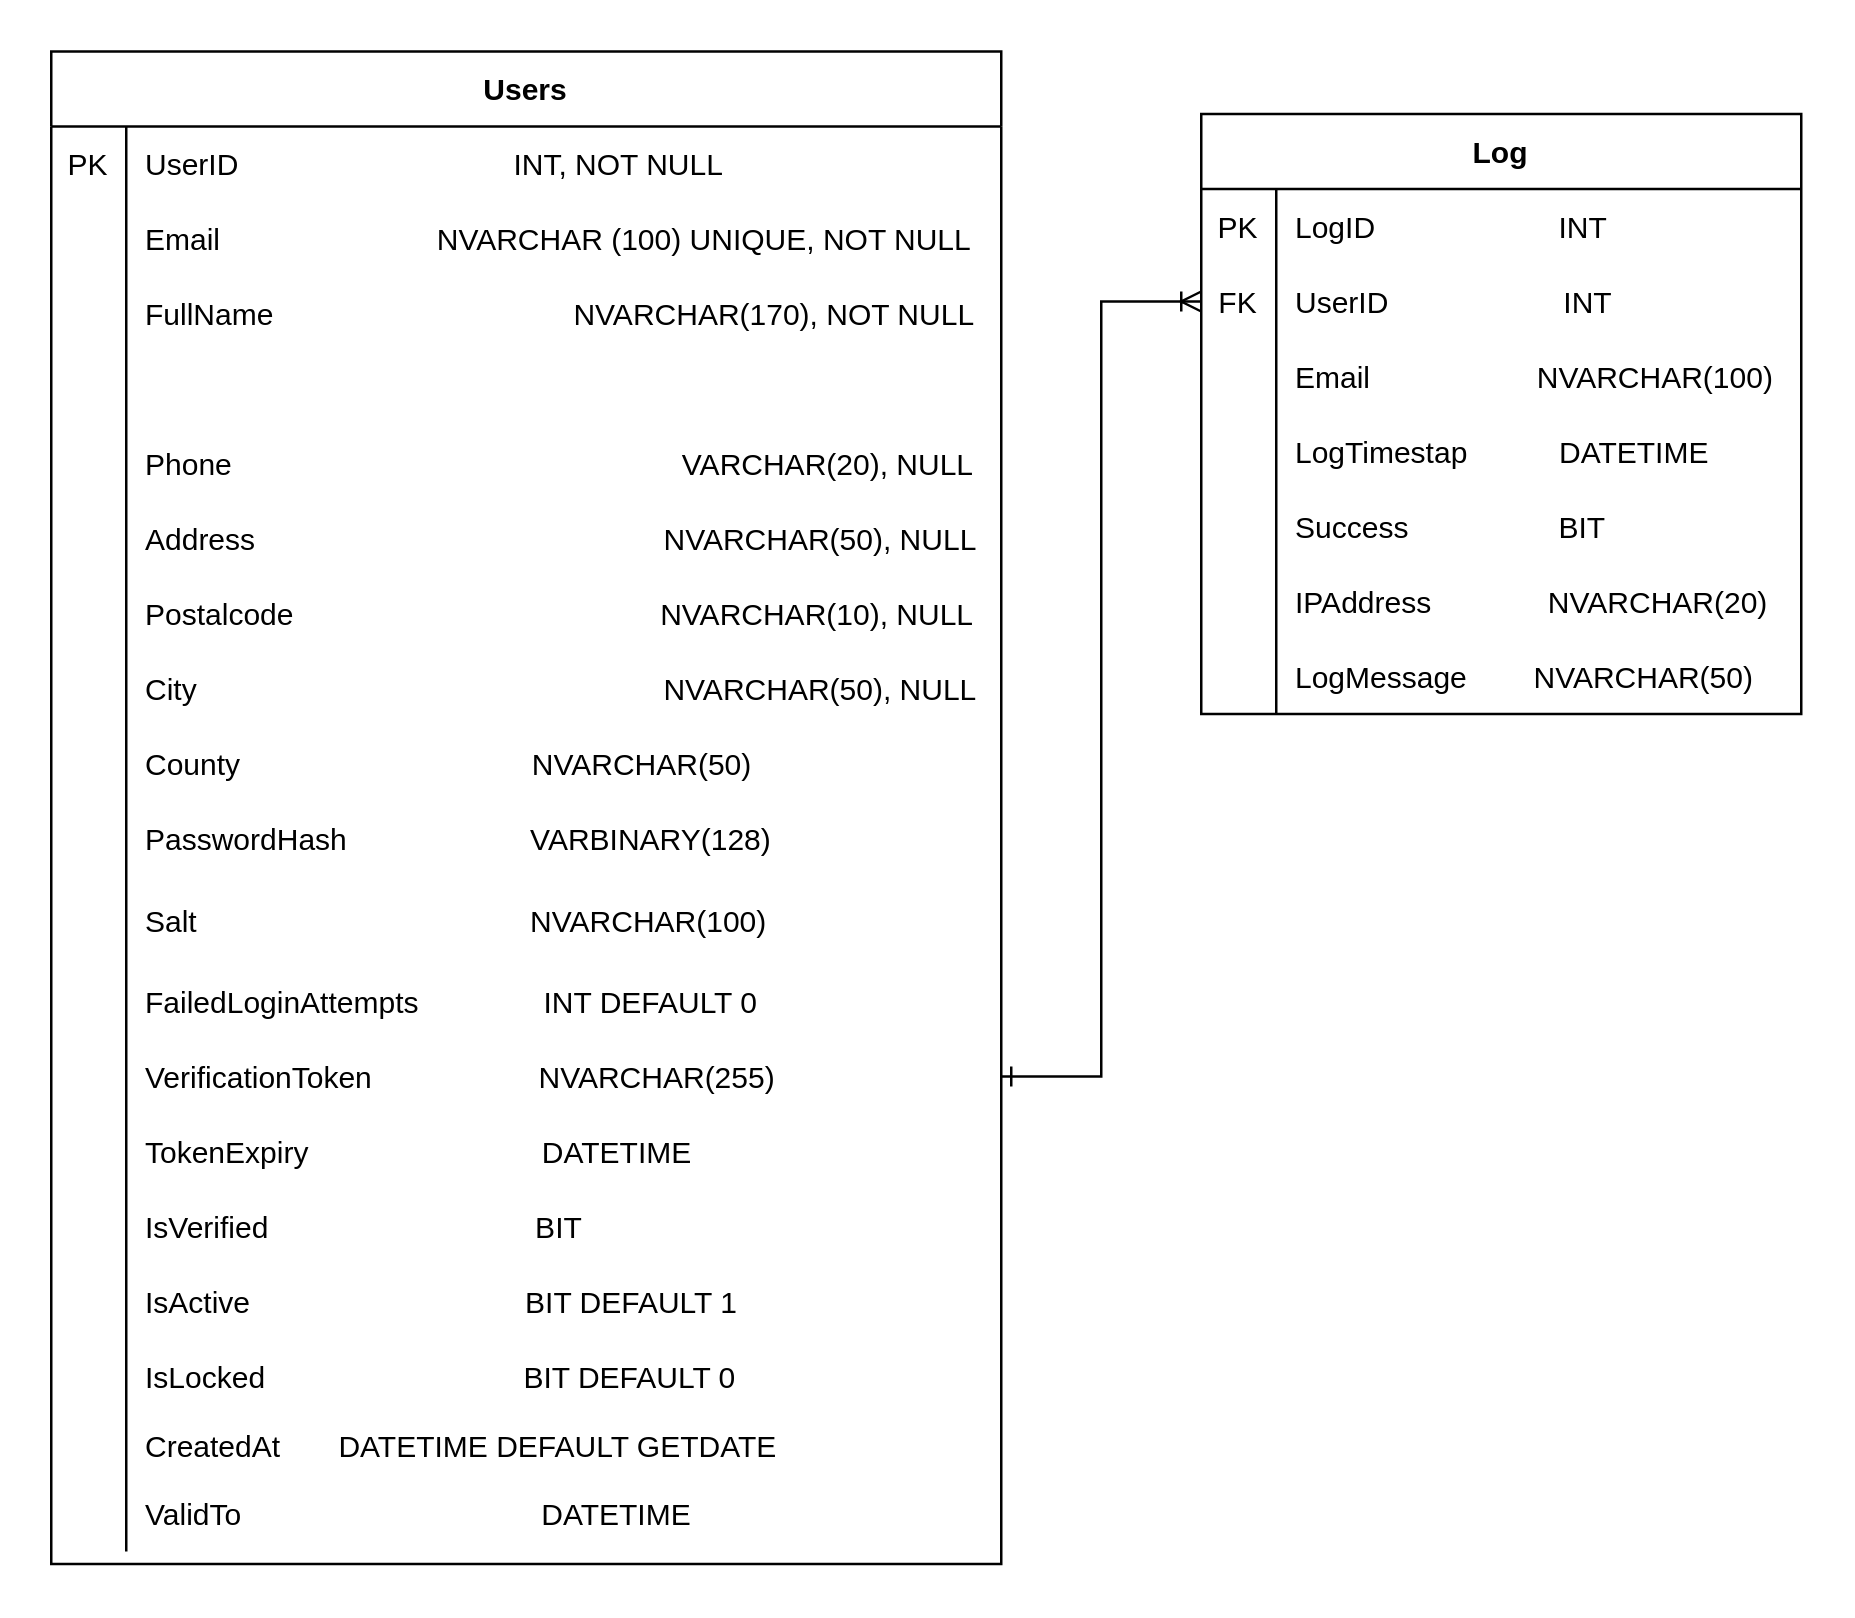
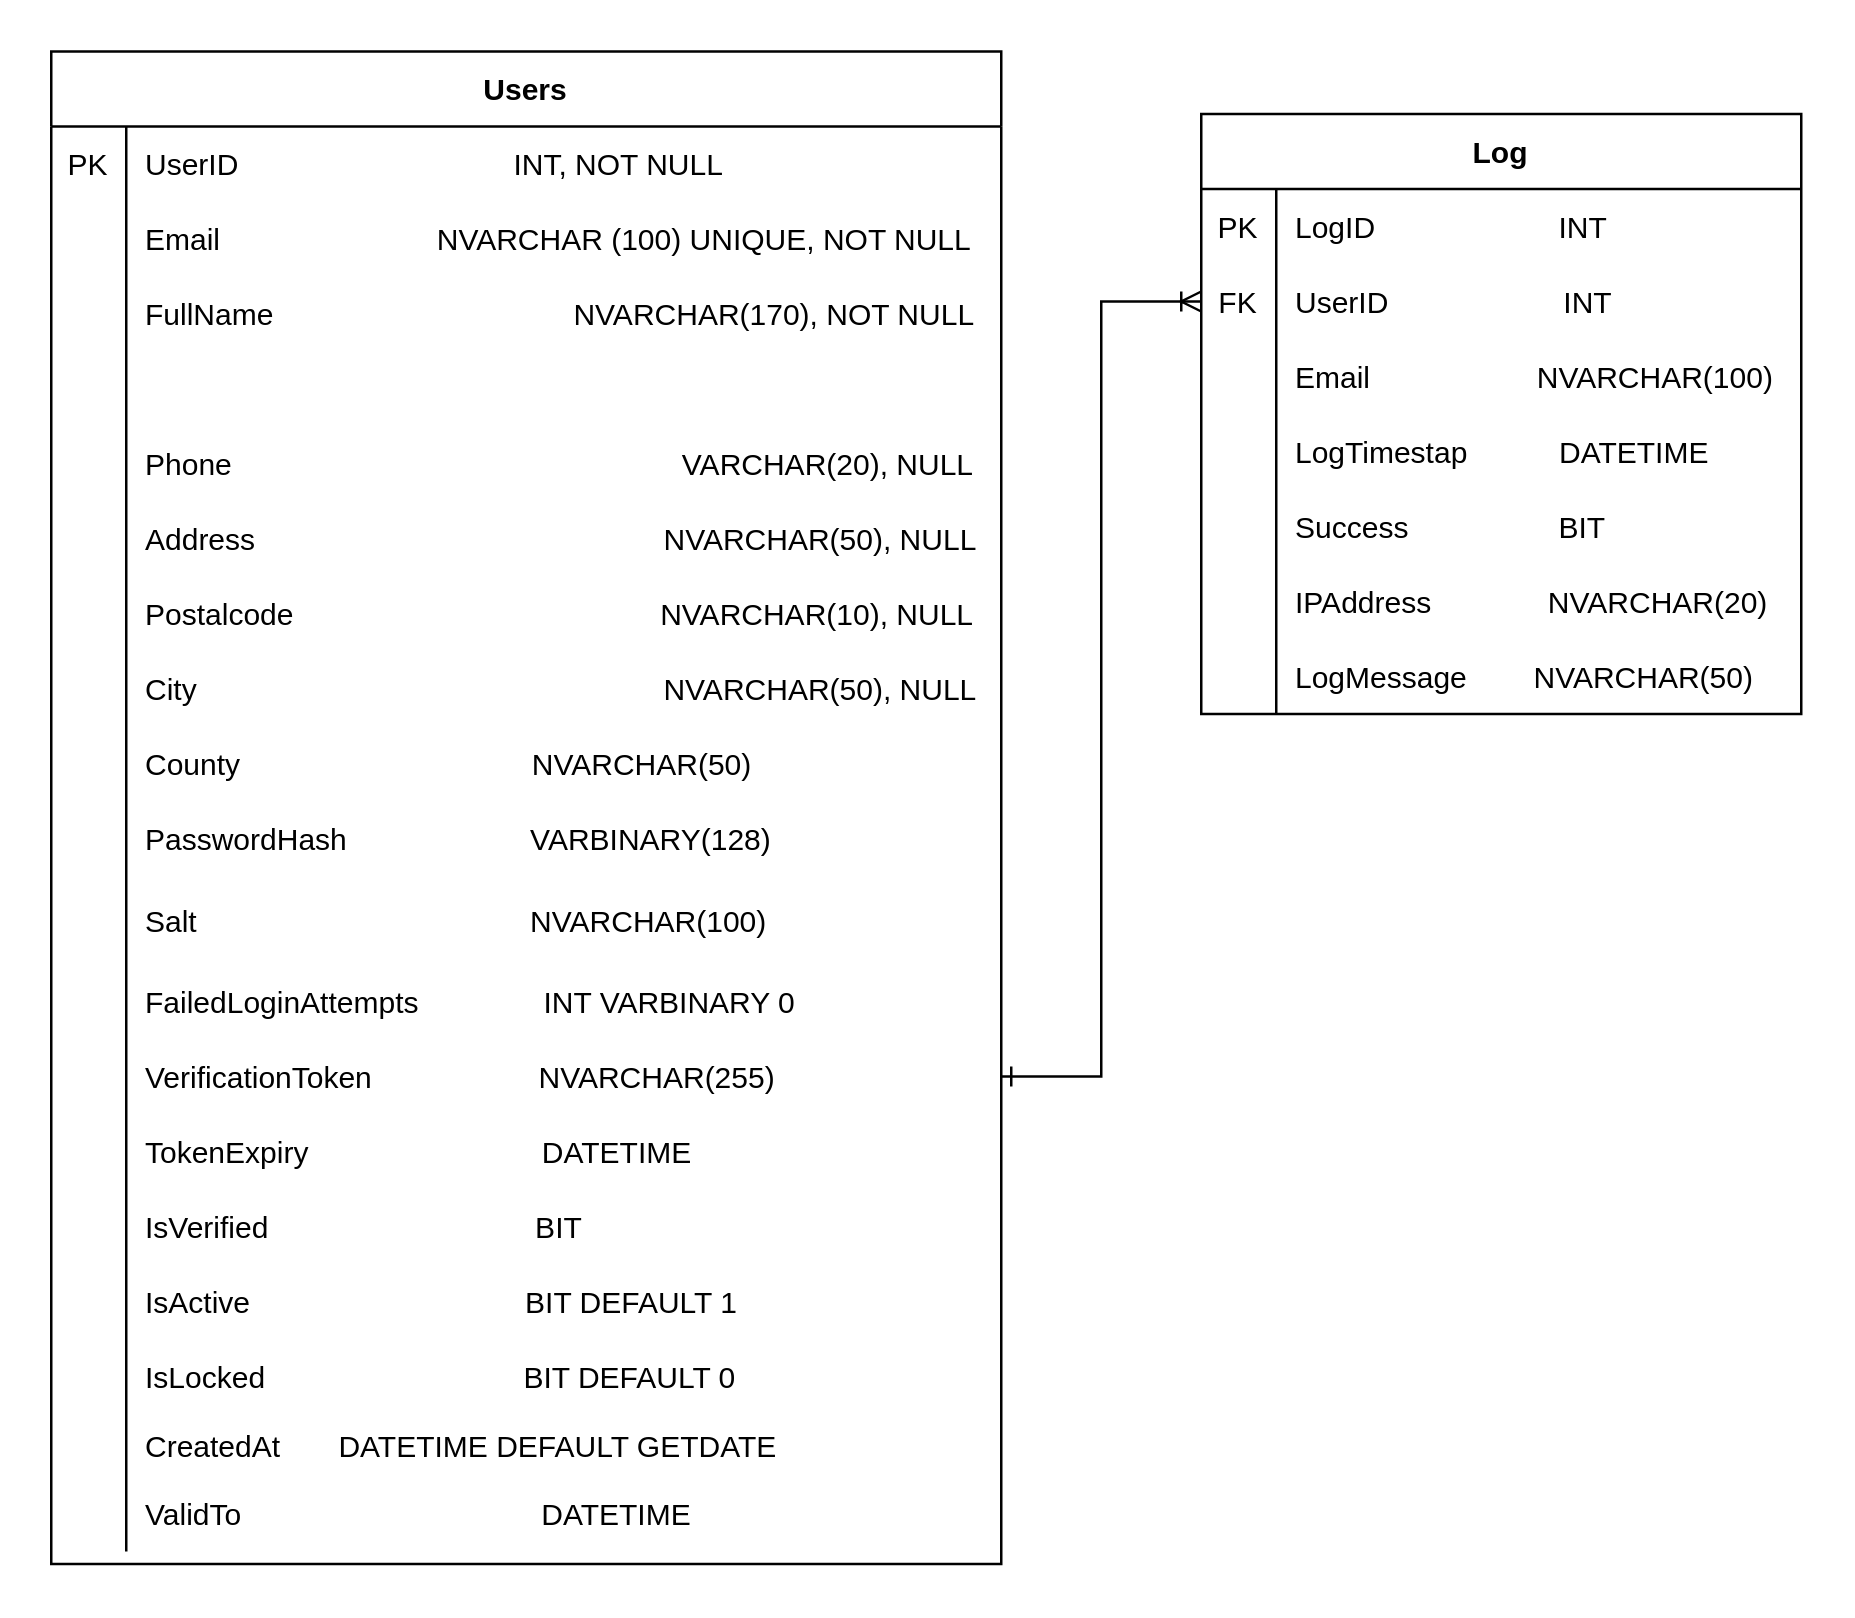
node "FailedLoginAttempts INT DEFAULT 0": label "FailedLoginAttempts INT DEFAULT 0" -> "FailedLoginAttempts INT VARBINARY 0"
